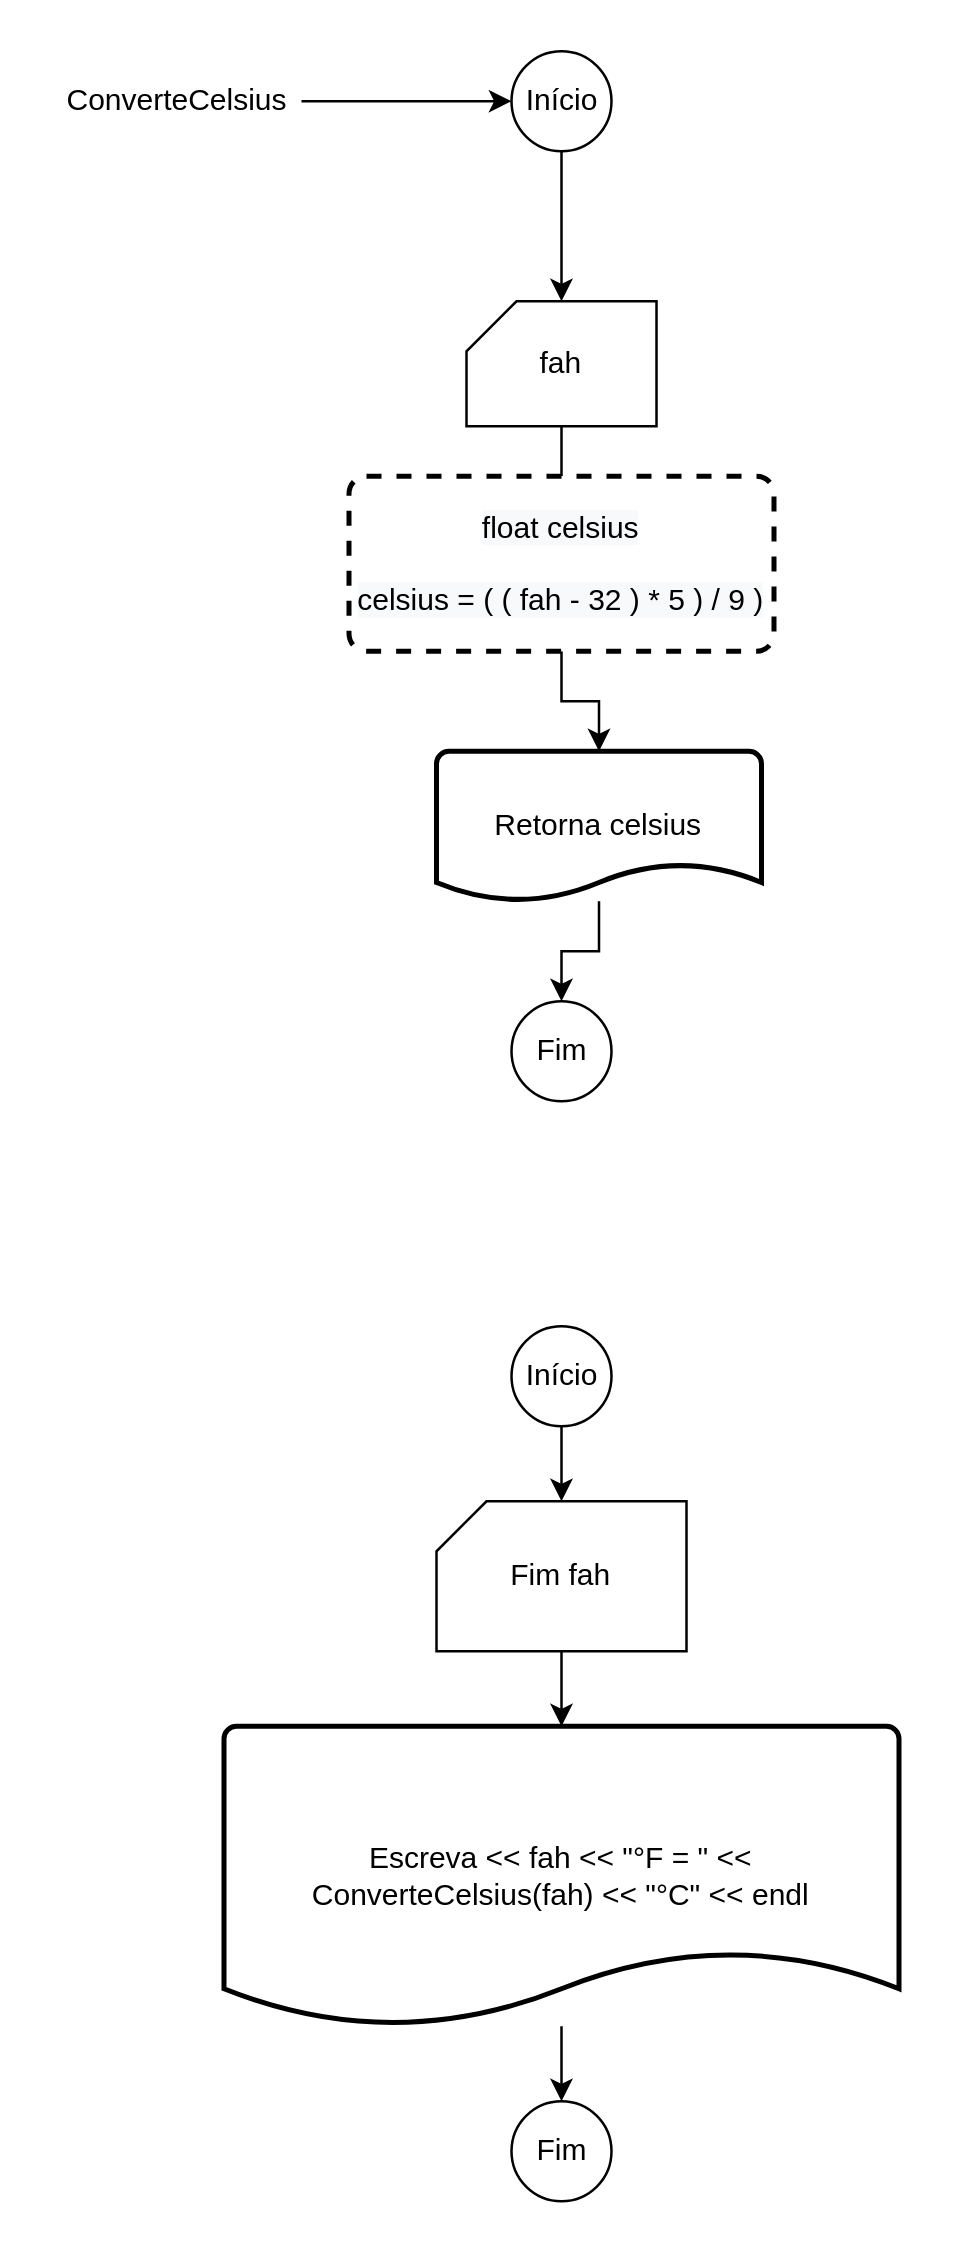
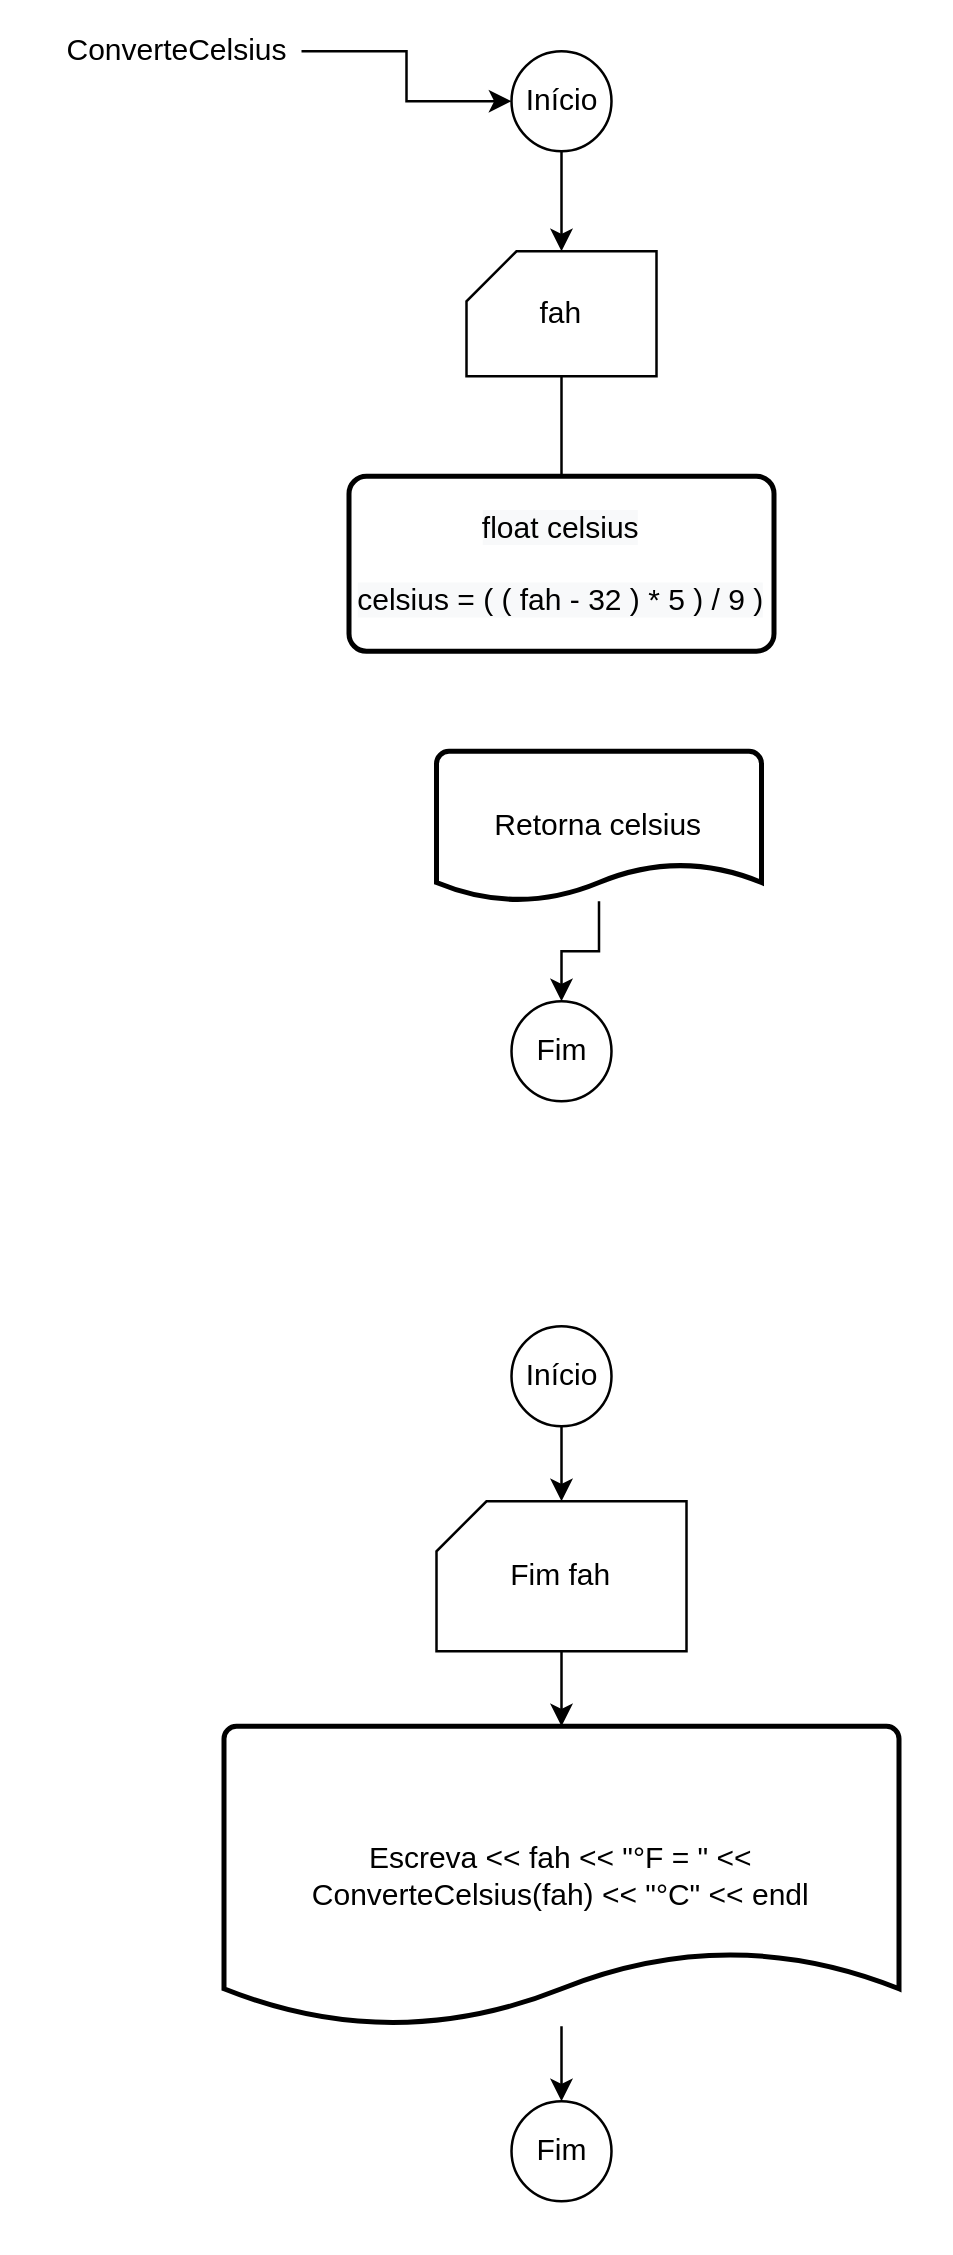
node "ConverteCelsius": moved (176, 101) -> (176, 51)
node "fah": moved (561, 364) -> (561, 314)
node "float celsiuscelsius = ( ( fah - 32 ) * 5 ) / 9 )": style dashed -> solid
edge "float celsiuscelsius = ( ( fah - 32 ) * 5 ) / 9 )" -> "Retorna celsius": removed
